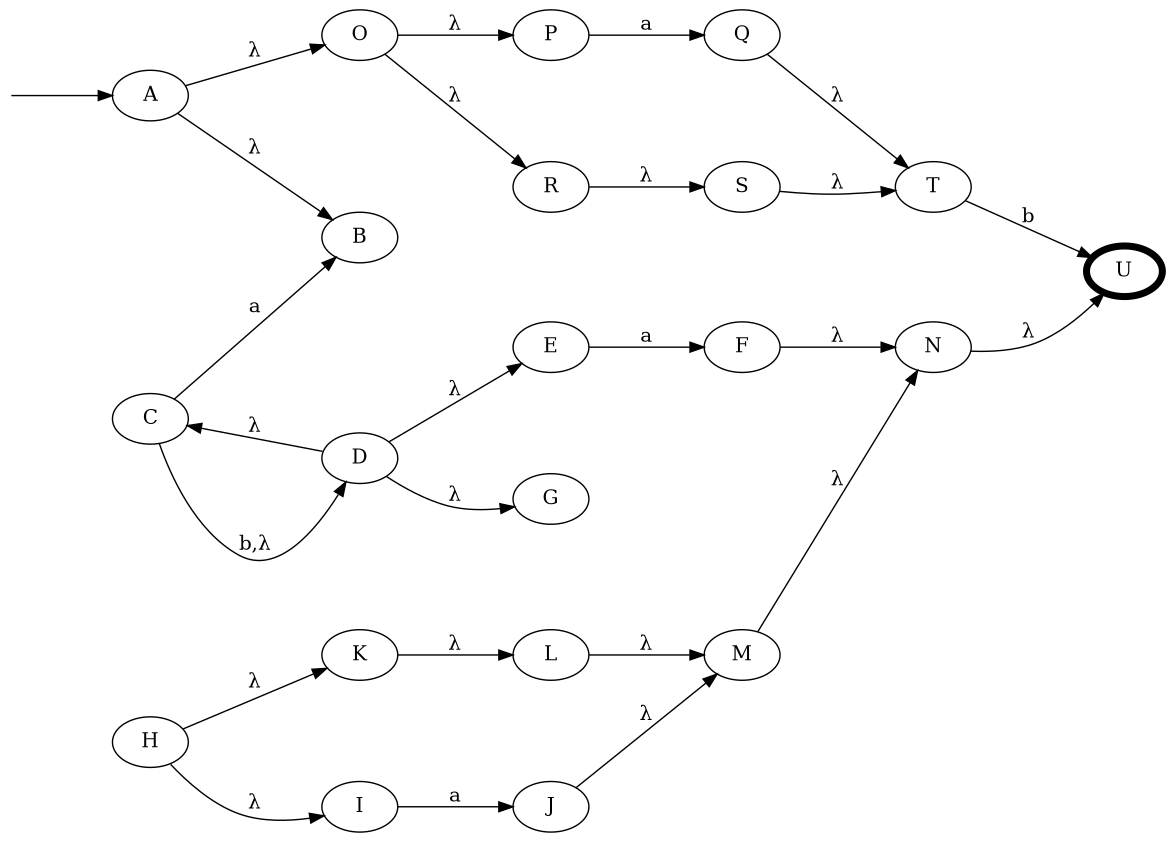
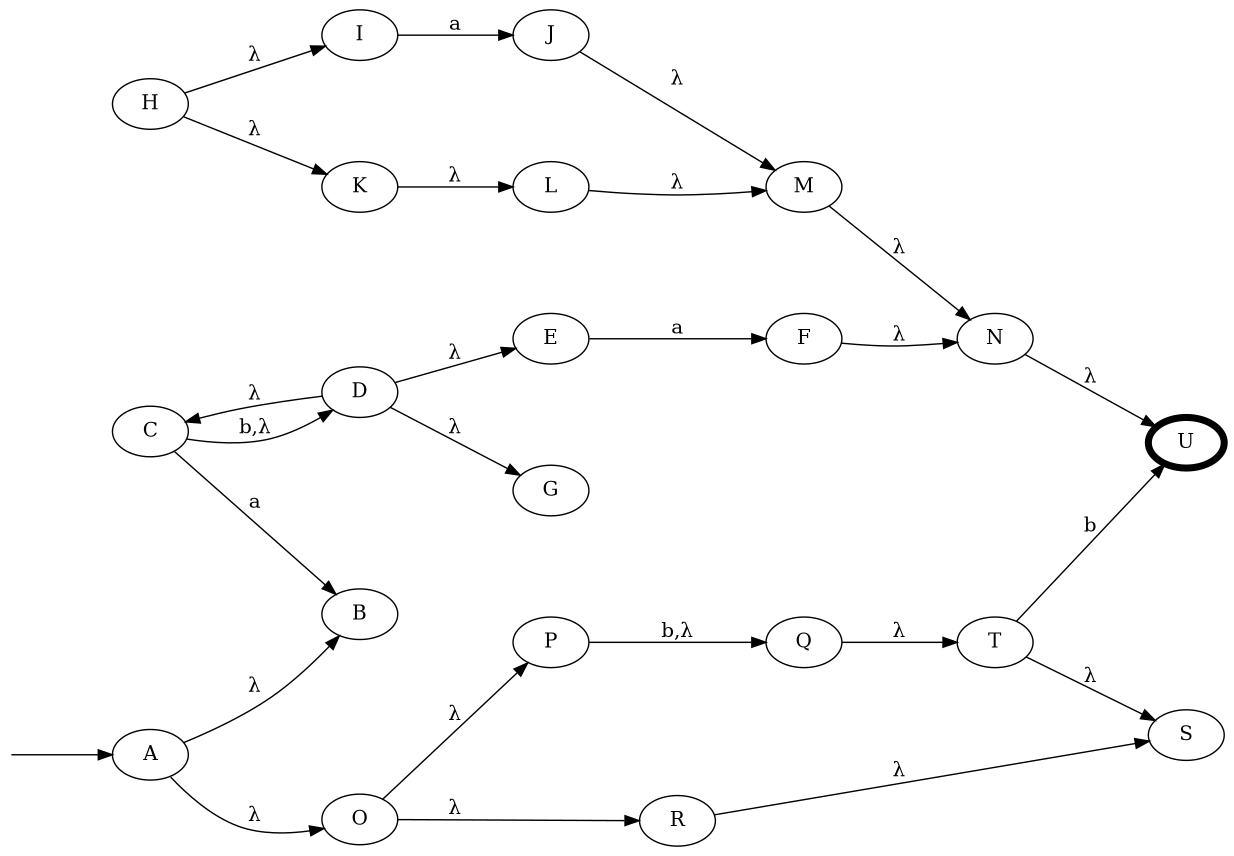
edge "P" -> "Q": label "a" -> "b,λ"
edge "S" -> "T": reversed
